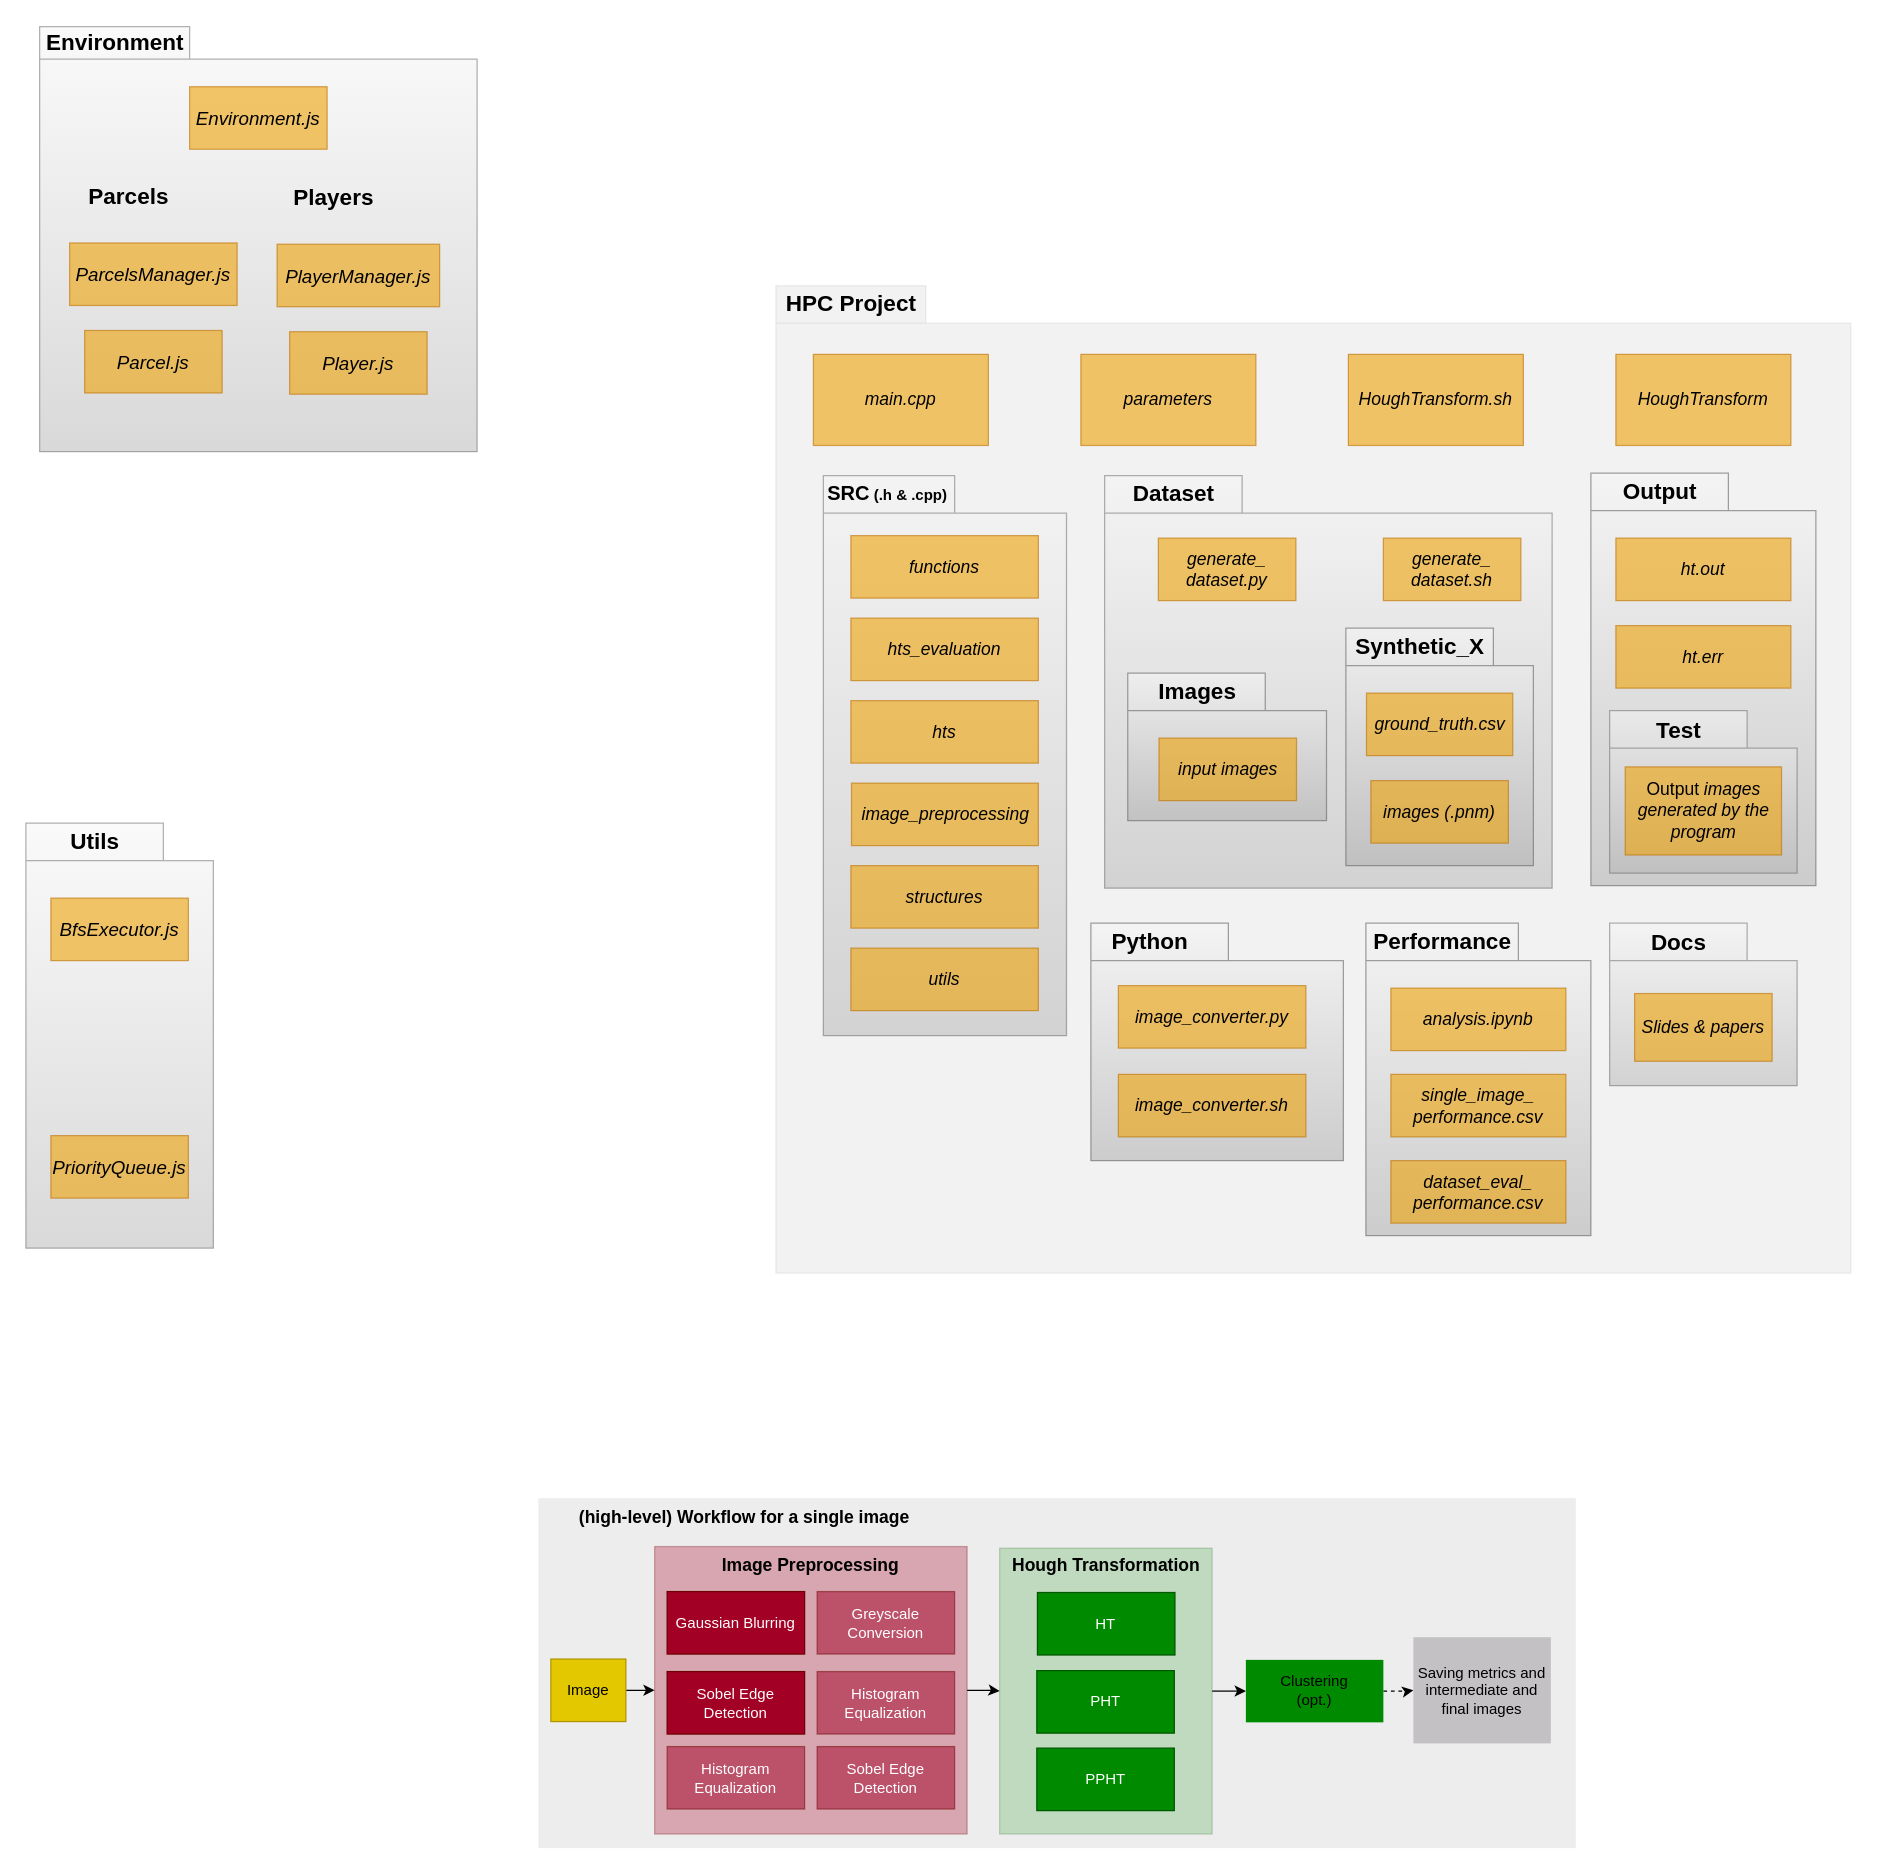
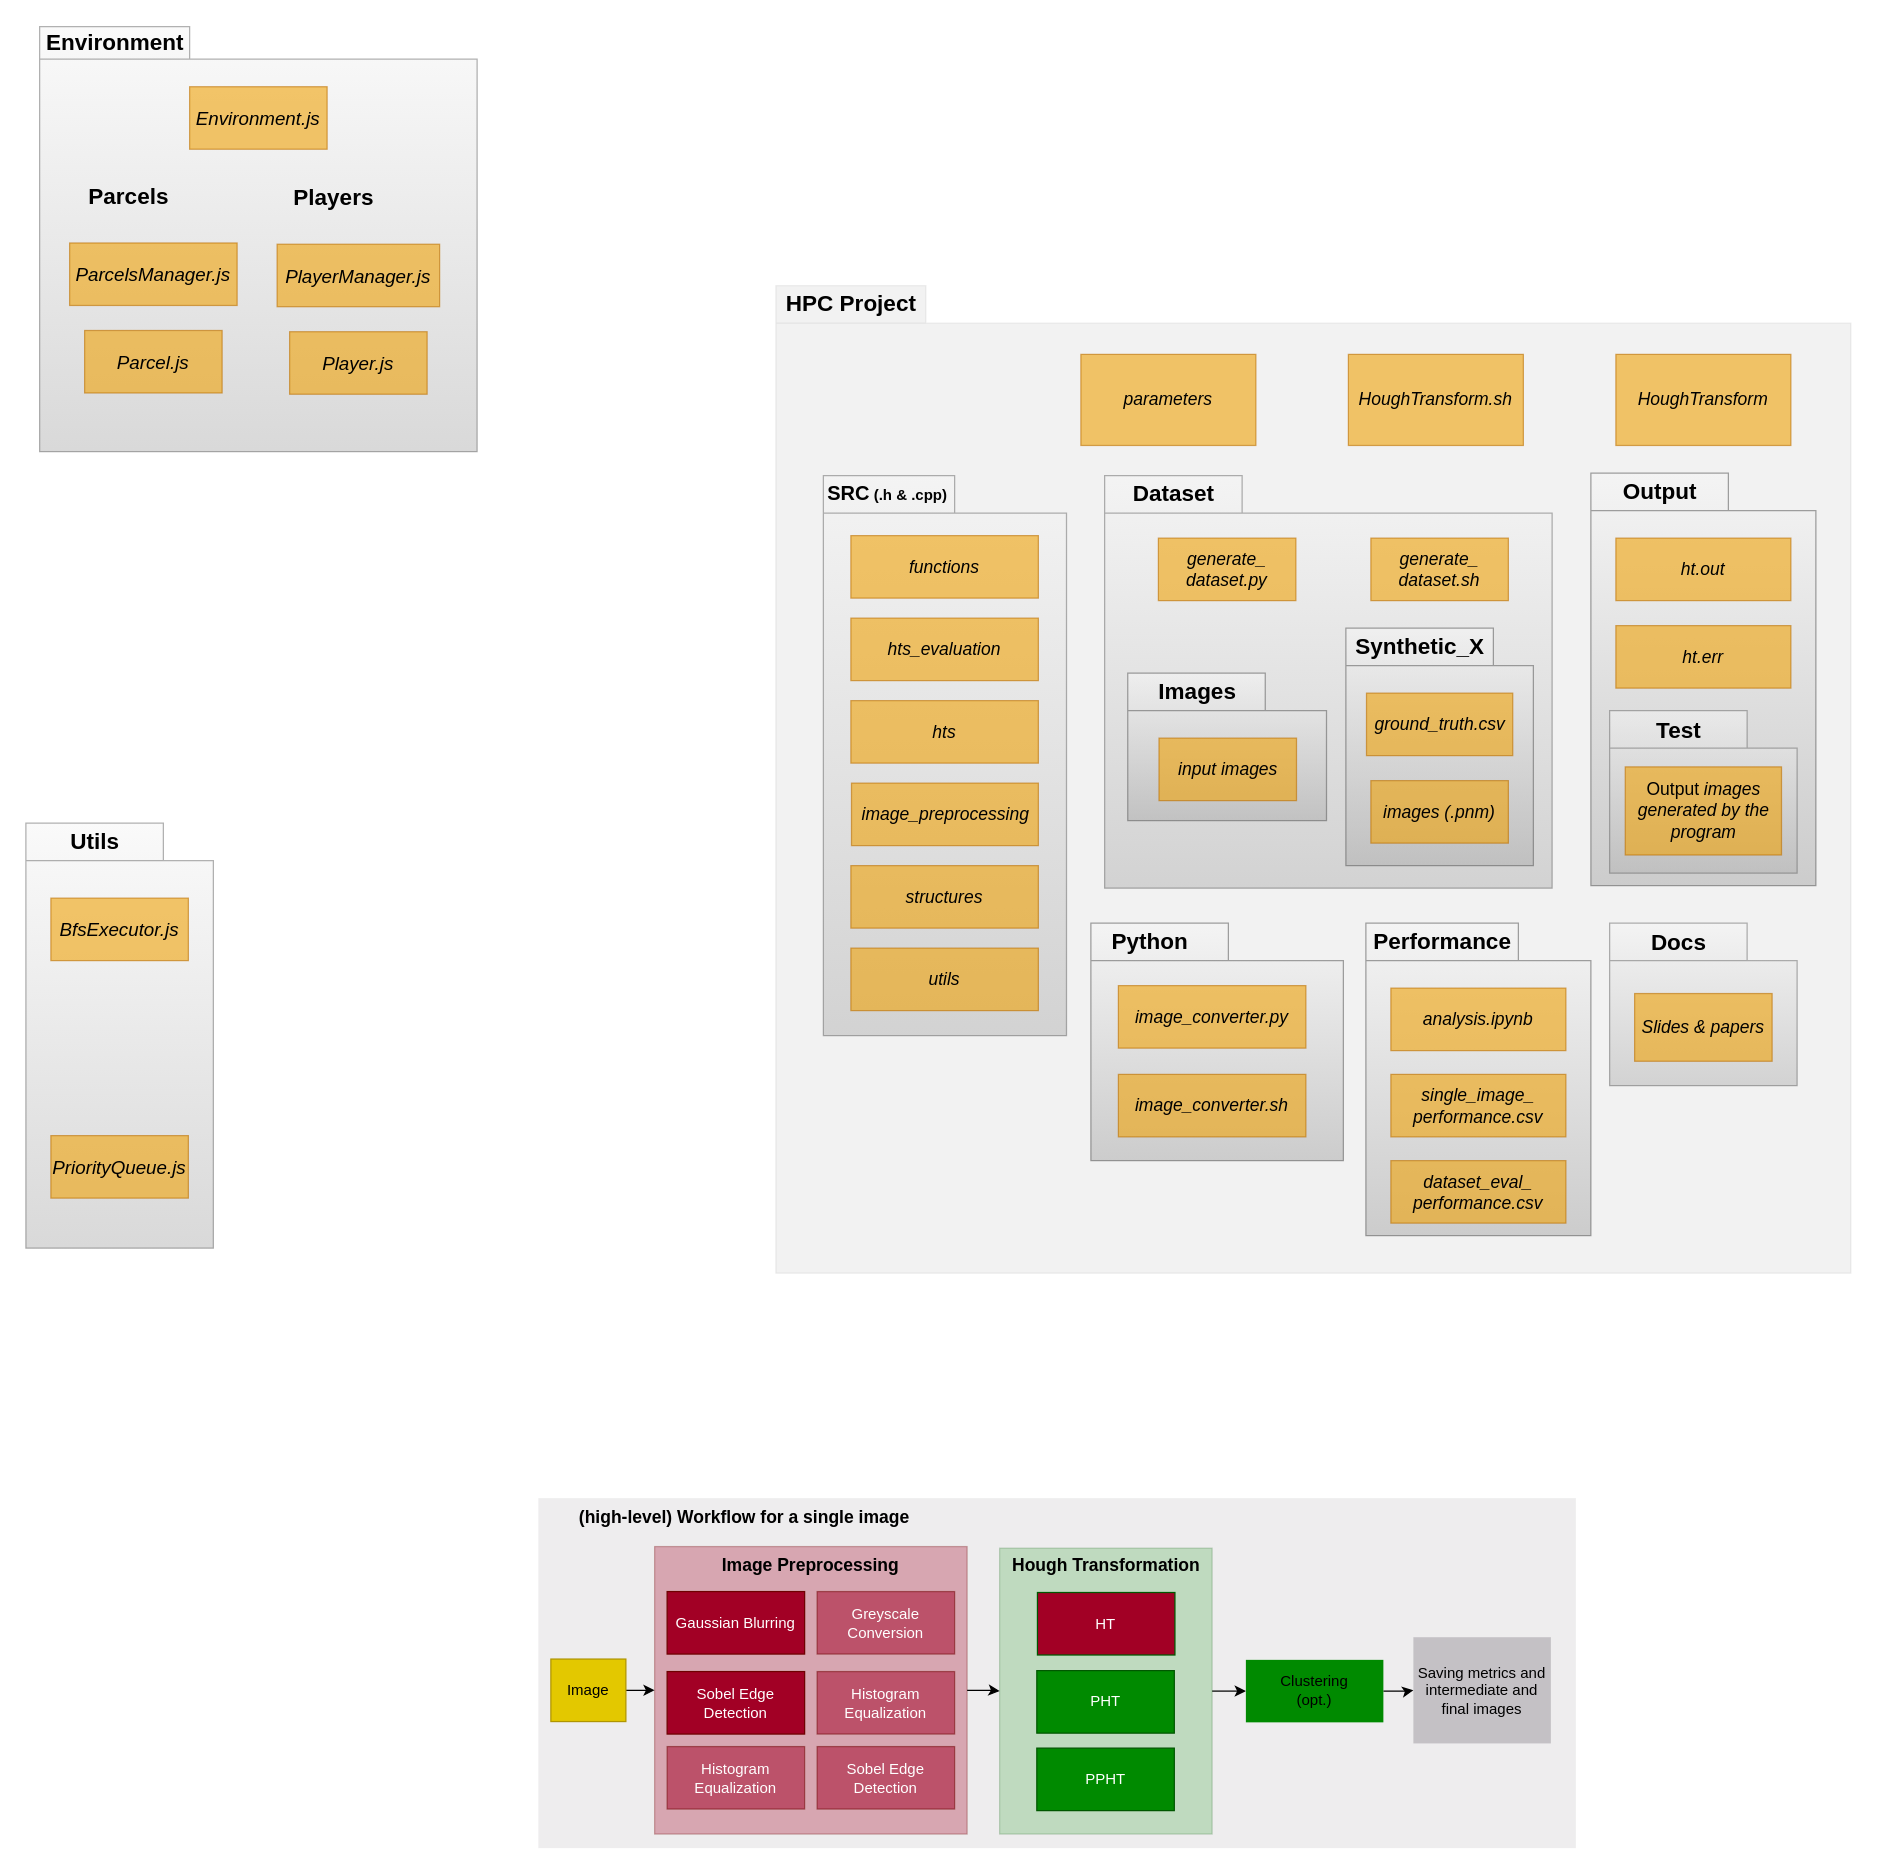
node "main.cpp": removed
node "generate_ dataset.sh": moved (1452, 569) -> (1439, 569)
node "HT": fillcolor #008a00 -> #a20025
edge "Clustering (opt.)" -> "Saving metrics and intermediate and final images": style dashed -> solid
